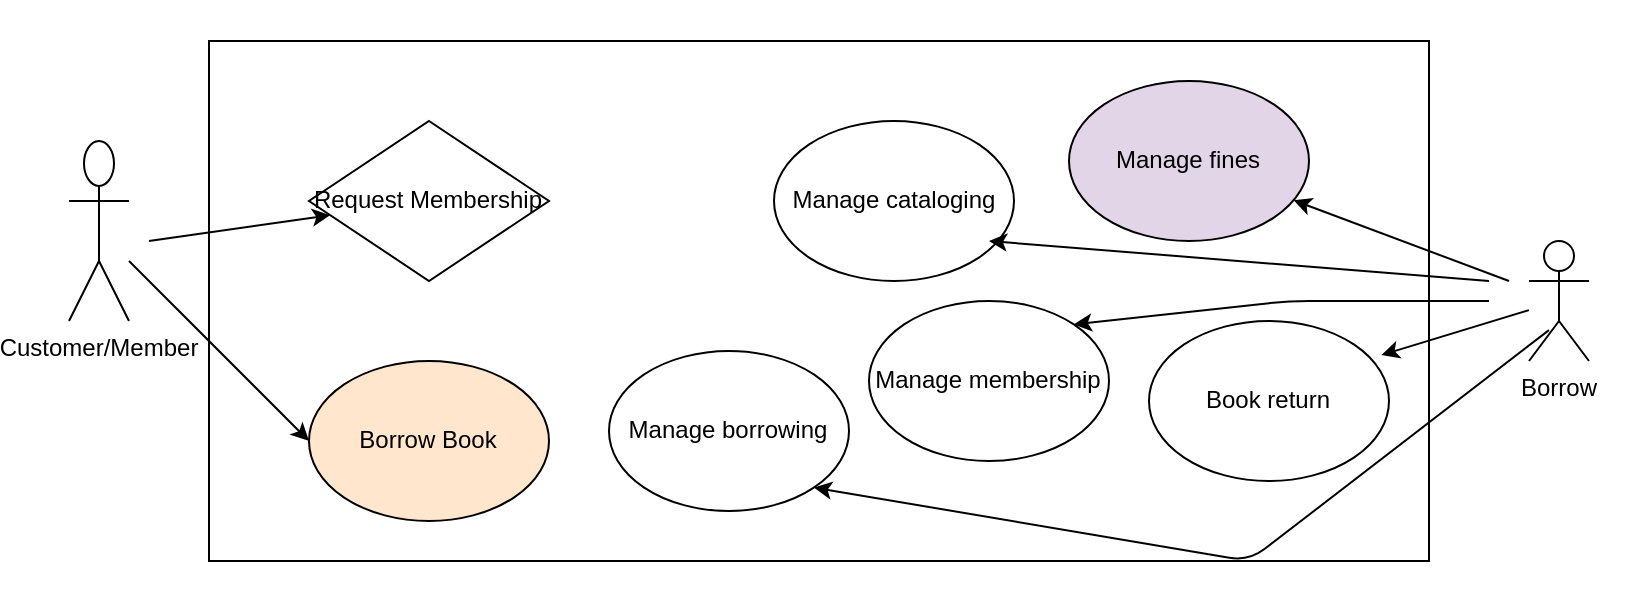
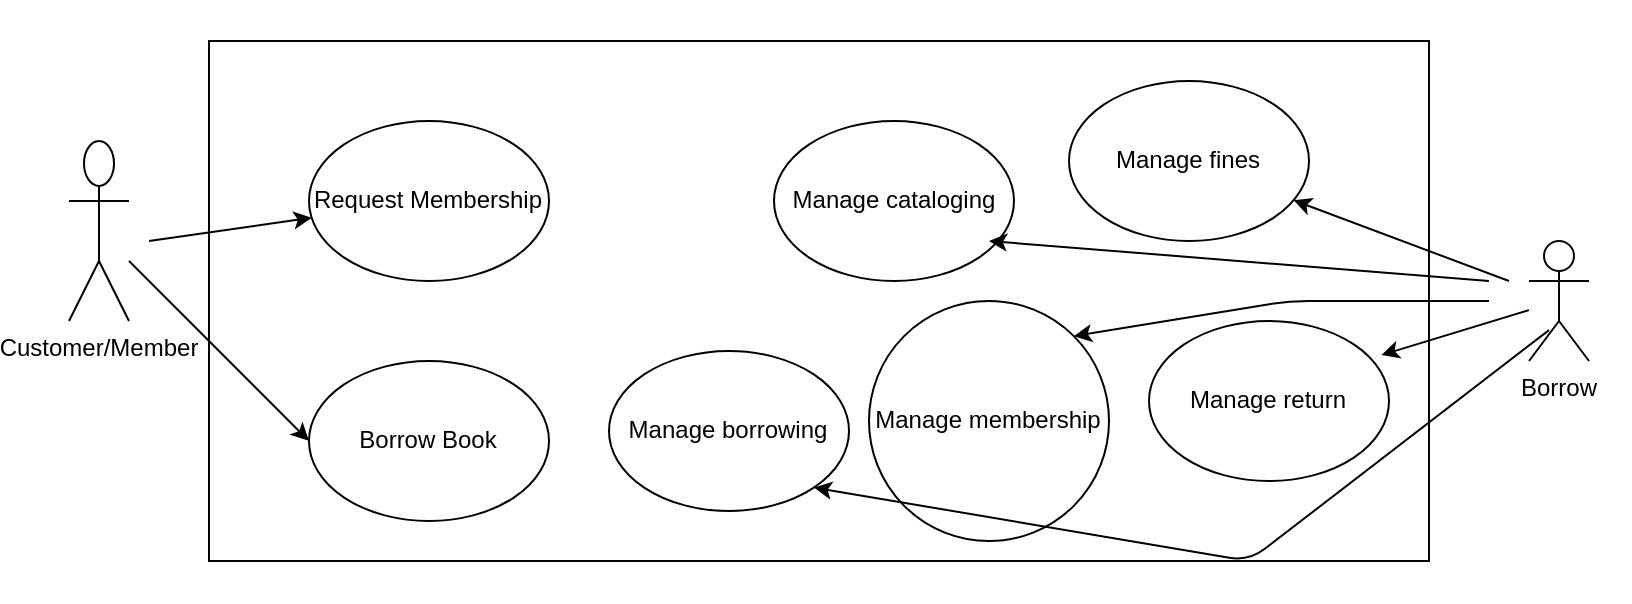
node "Manage fines": fillcolor #e1d5e7 -> #ffffff
node "Request Membership": shape diamond -> ellipse
node "Manage membership": size 240x160 -> 240x240
node "Book return": label "Book return" -> "Manage return"
node "Borrow Book": fillcolor #ffe6cc -> #ffffff
